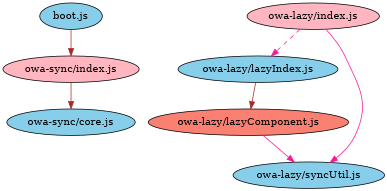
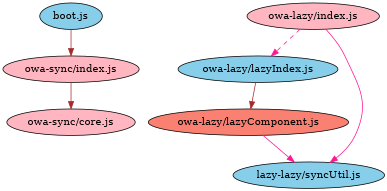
node "owa-sync/core.js": fillcolor skyblue -> lightpink
node "owa-lazy/syncUtil.js": label "owa-lazy/syncUtil.js" -> "lazy-lazy/syncUtil.js"
